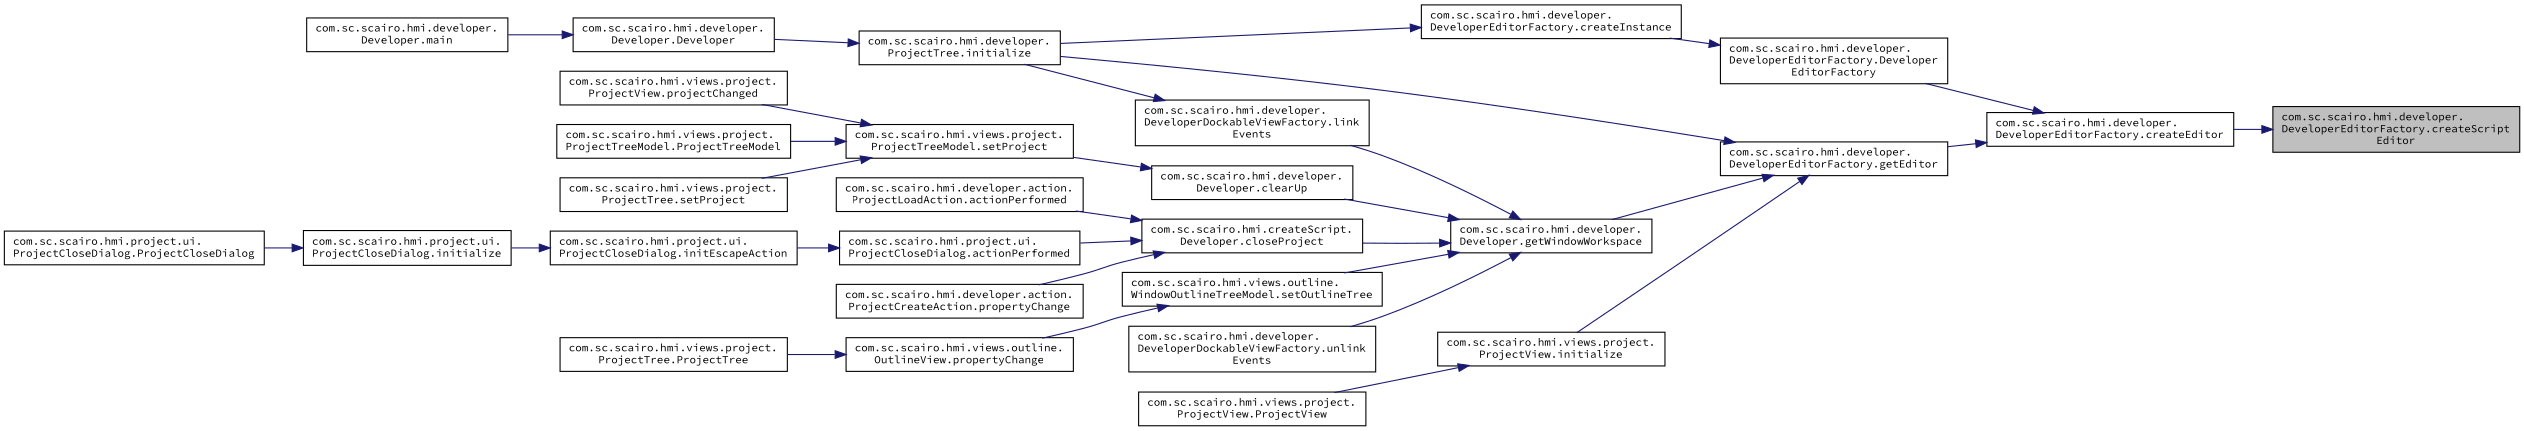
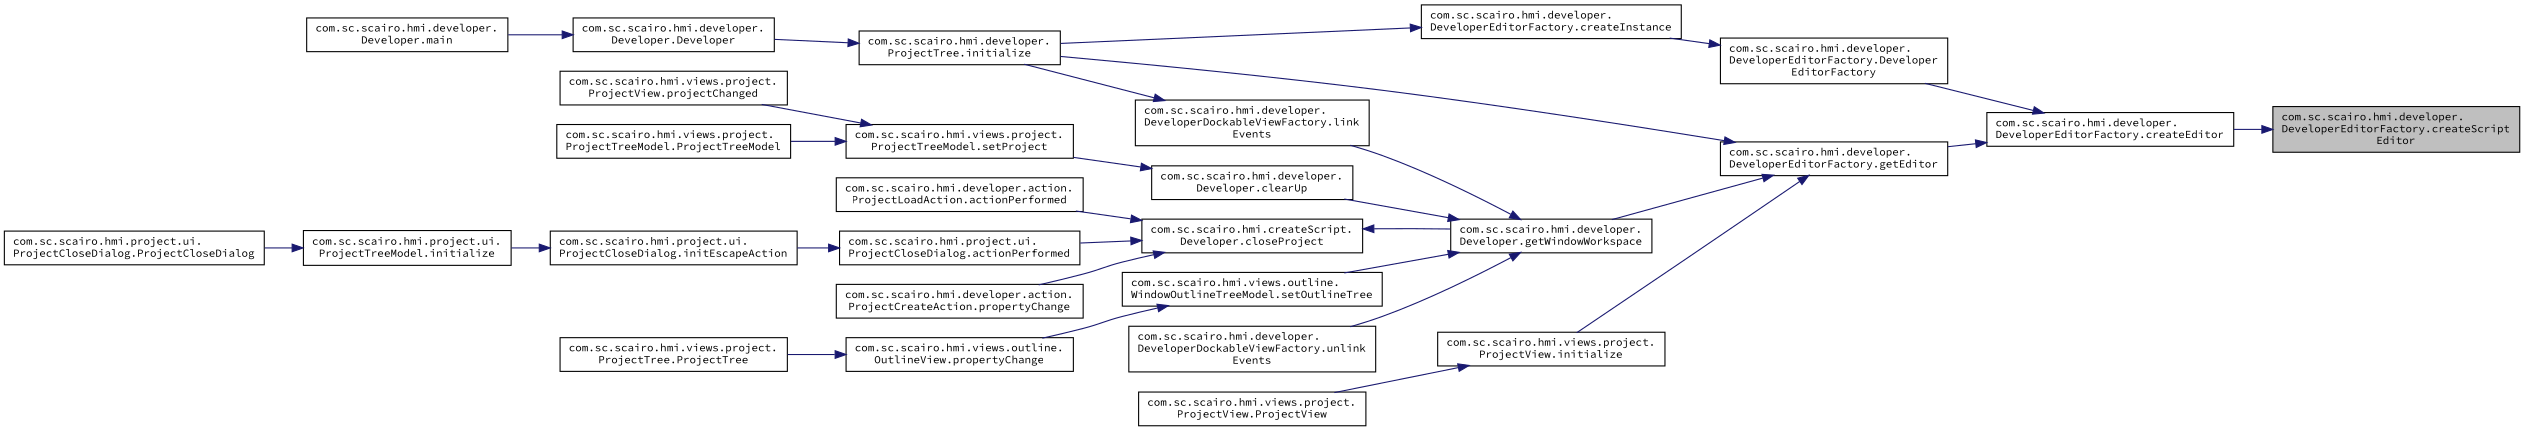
node "com.sc.scairo.hmi.views.project. ProjectTree.setProject": removed
edge "com.sc.scairo.hmi.createScript. Developer.closeProject" -> "com.sc.scairo.hmi.developer. Developer.getWindowWorkspace": reversed
node "com.sc.scairo.hmi.project.ui. ProjectCloseDialog.initialize": label "com.sc.scairo.hmi.project.ui. ProjectCloseDialog.initialize" -> "com.sc.scairo.hmi.project.ui. ProjectTreeModel.initialize"
